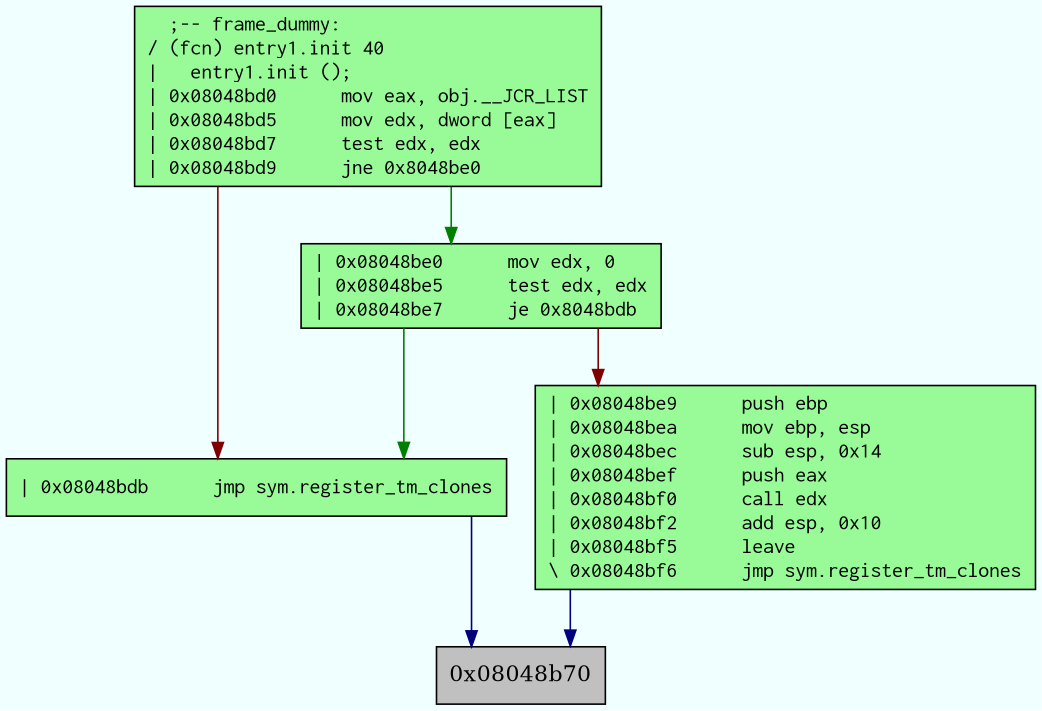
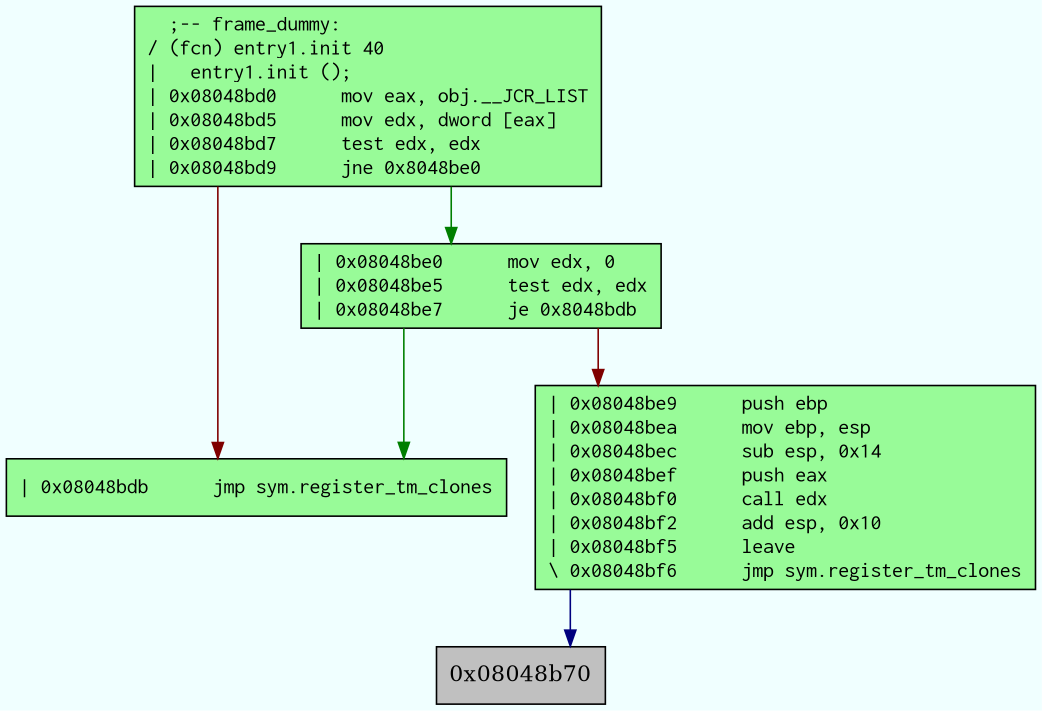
edge "| 0x08048bdb      jmp sym.register_tm_clones" -> "0x08048b70": removed
